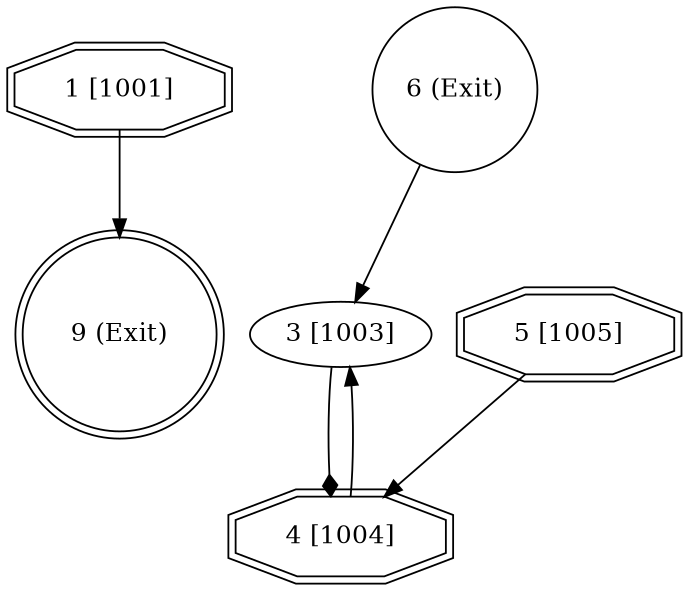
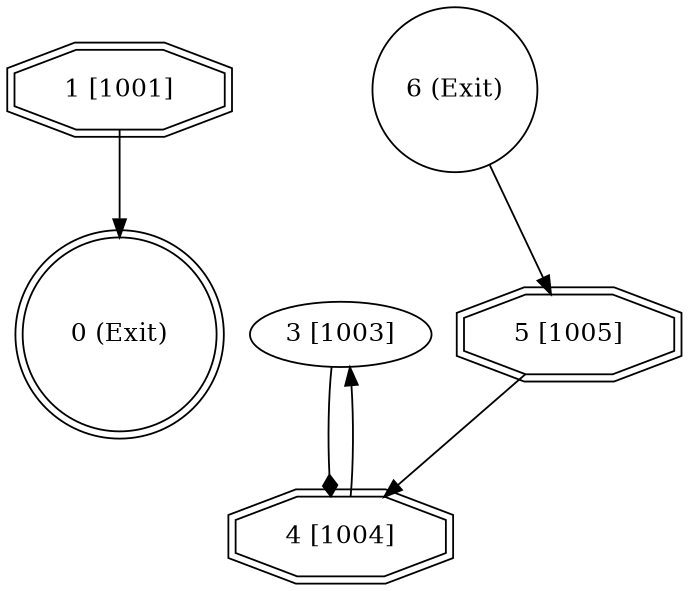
edge "6 (Exit)" -> "3 [1003]": now "6 (Exit)" -> "5 [1005]"
node "9 (Exit)": label "9 (Exit)" -> "0 (Exit)"
